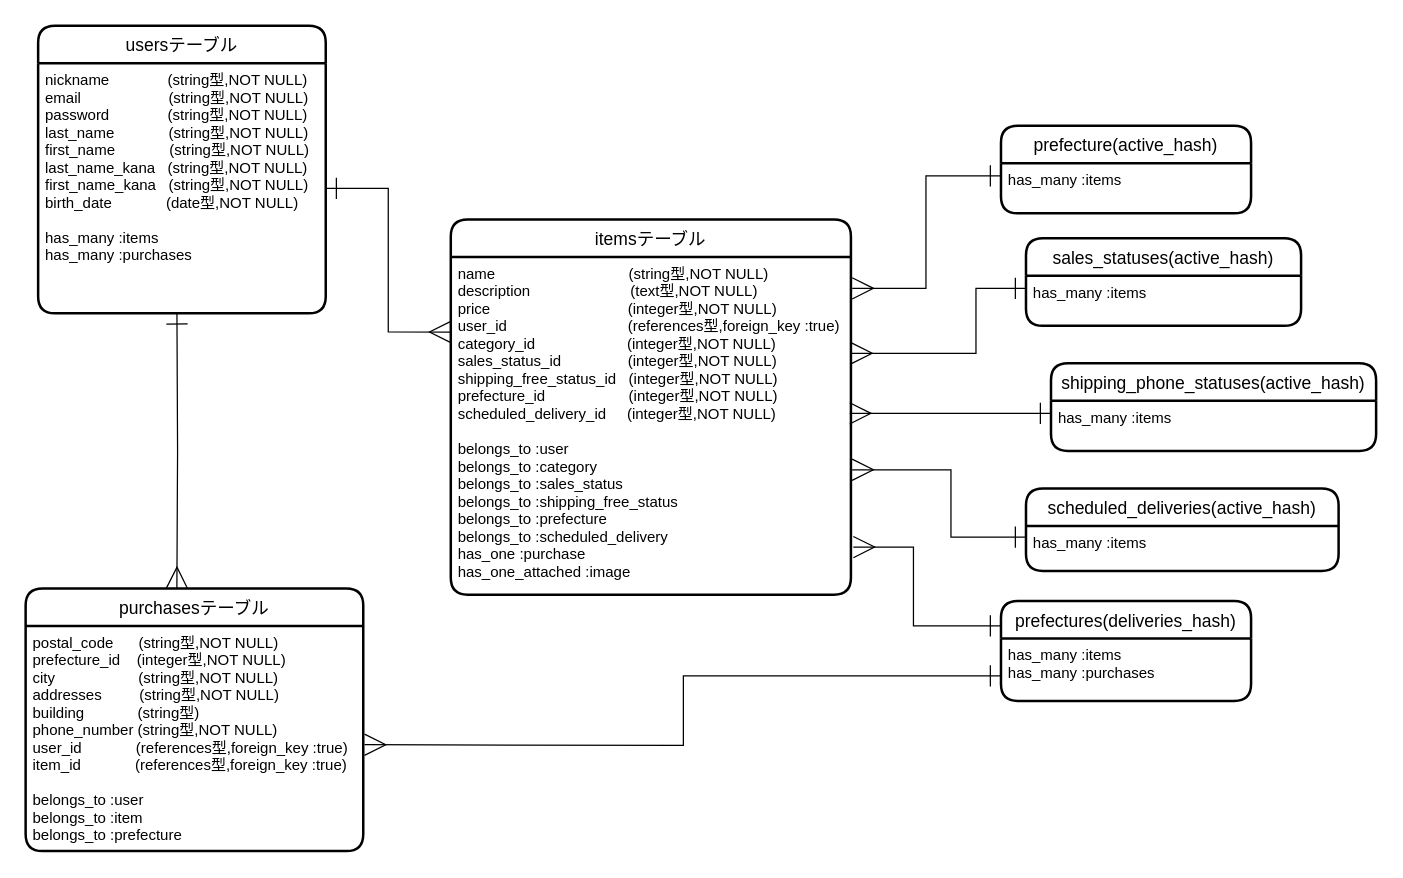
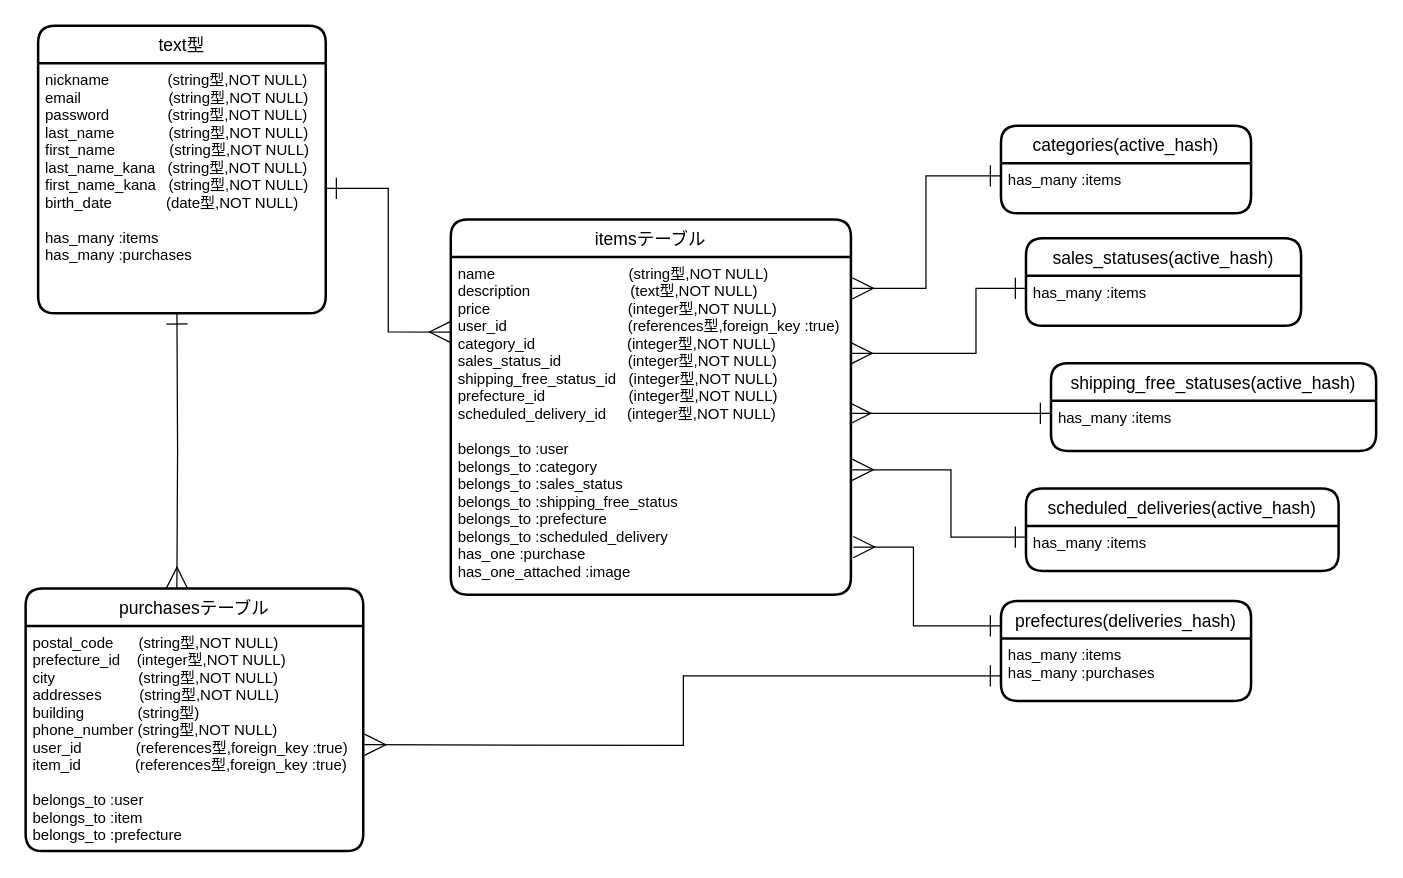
node "usersテーブル": label "usersテーブル" -> "text型"
node "prefecture(active_hash)": label "prefecture(active_hash)" -> "categories(active_hash)"
node "shipping_phone_statuses(active_hash)": label "shipping_phone_statuses(active_hash)" -> "shipping_free_statuses(active_hash)"
